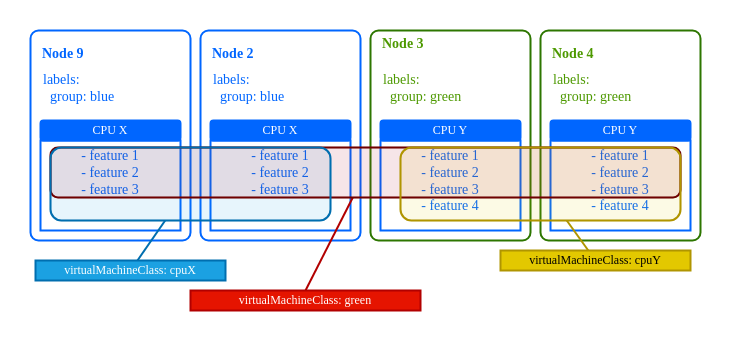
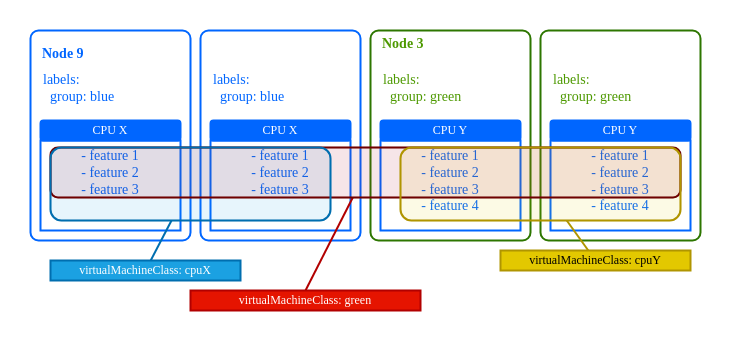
node "Node 2": removed
node "Node 4": removed
node "virtualMachineClass: cpuX": moved (131, 271) -> (146, 271)
